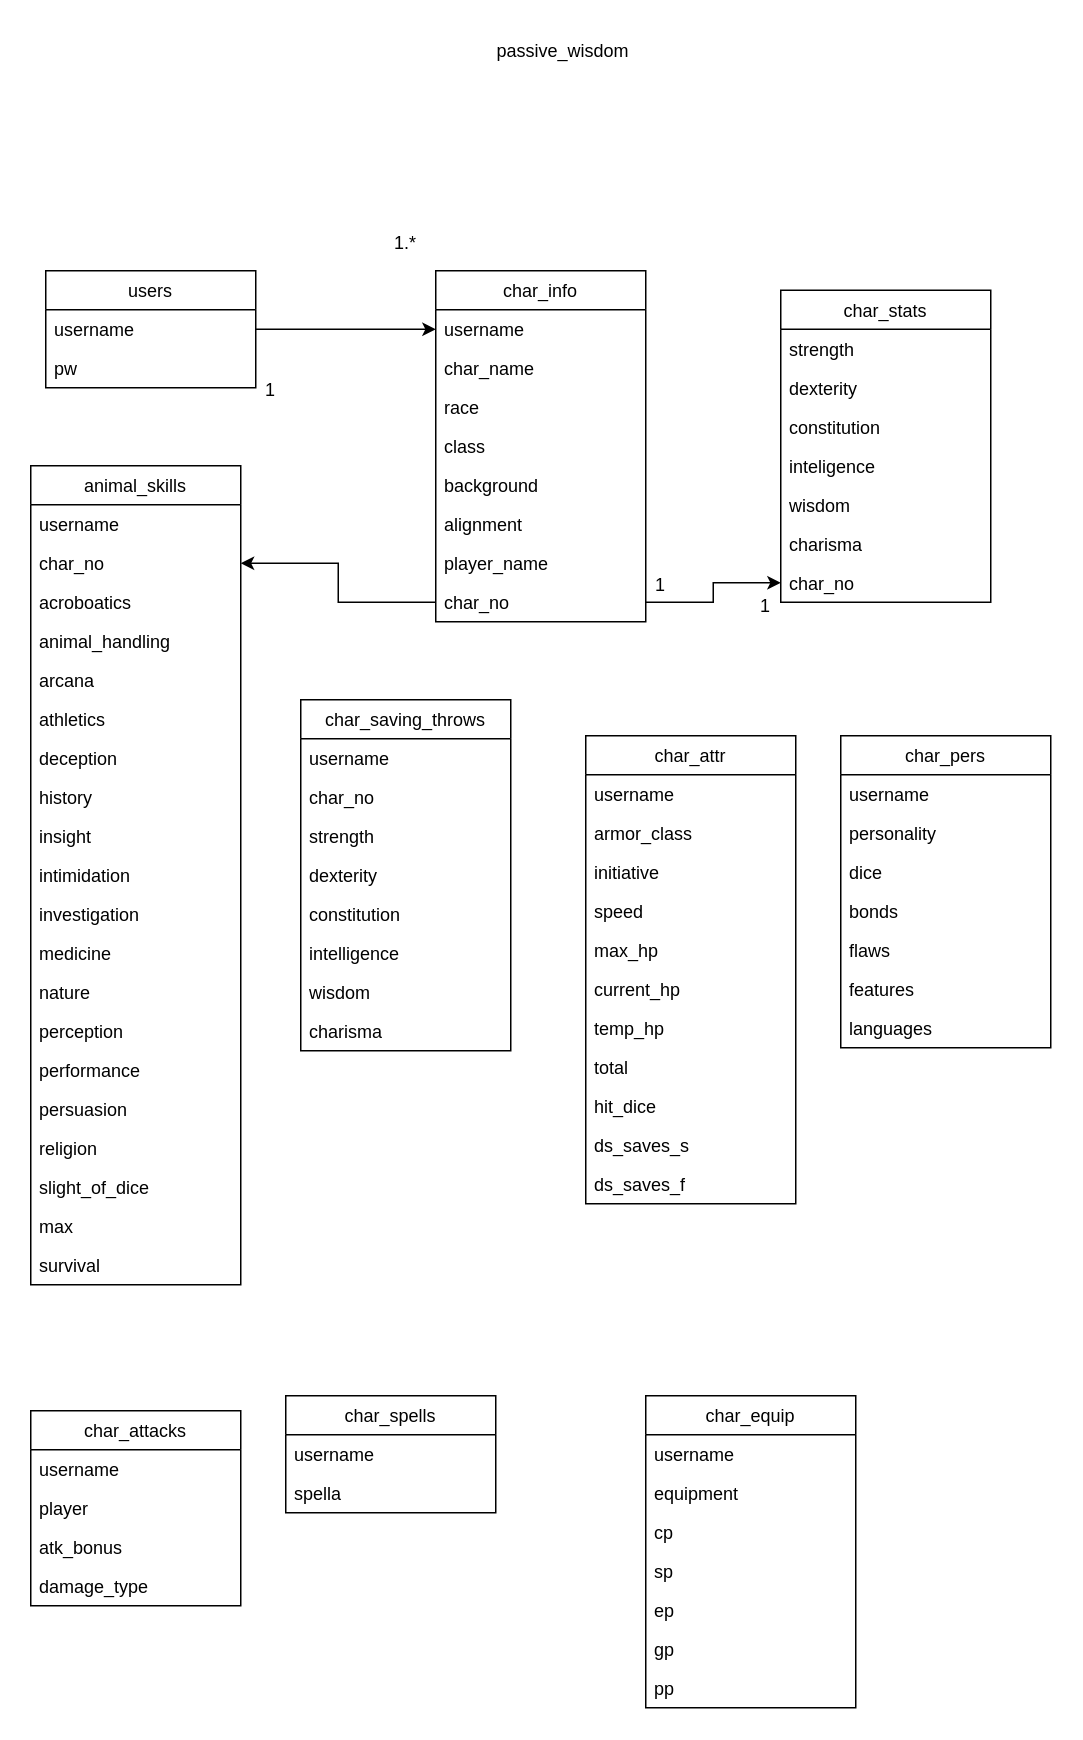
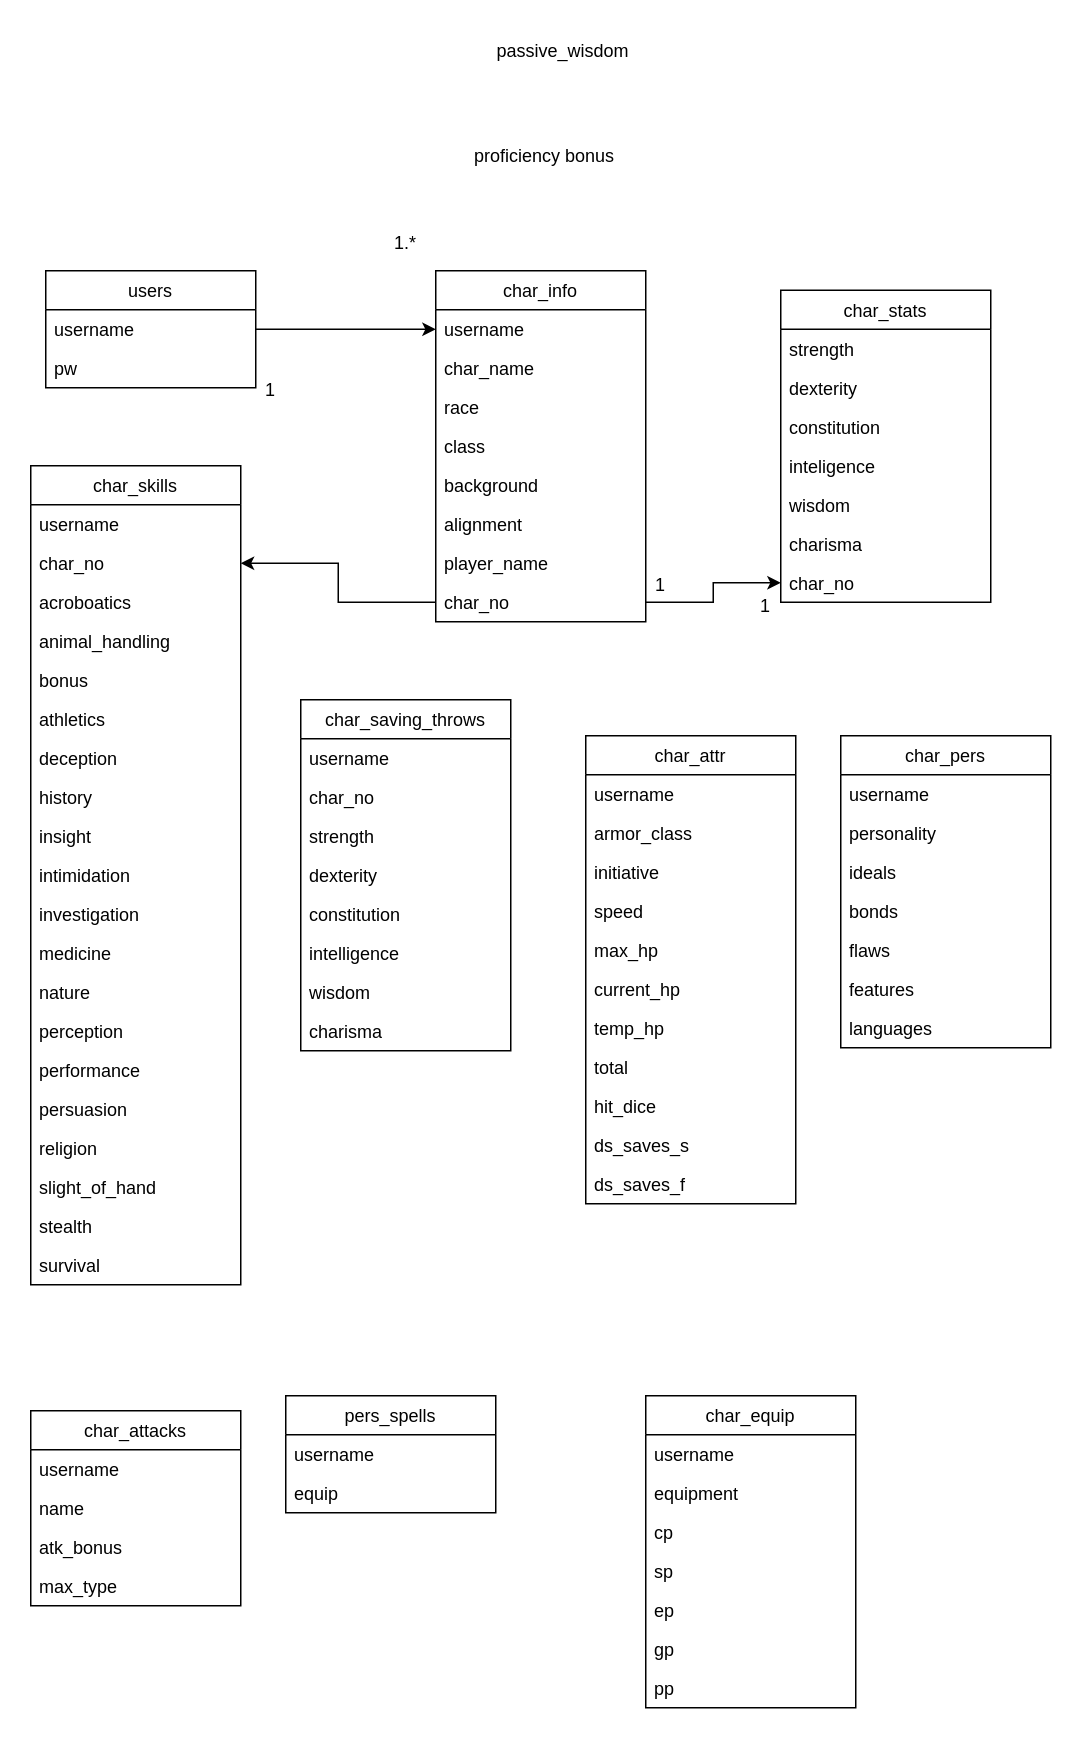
node "proficiency bonus": added
node "animal_skills": label "animal_skills" -> "char_skills"
node "arcana": label "arcana" -> "bonus"
node "dice": label "dice" -> "ideals"
node "slight_of_dice": label "slight_of_dice" -> "slight_of_hand"
node "max": label "max" -> "stealth"
node "char_spells": label "char_spells" -> "pers_spells"
node "spella": label "spella" -> "equip"
node "player": label "player" -> "name"
node "damage_type": label "damage_type" -> "max_type"
